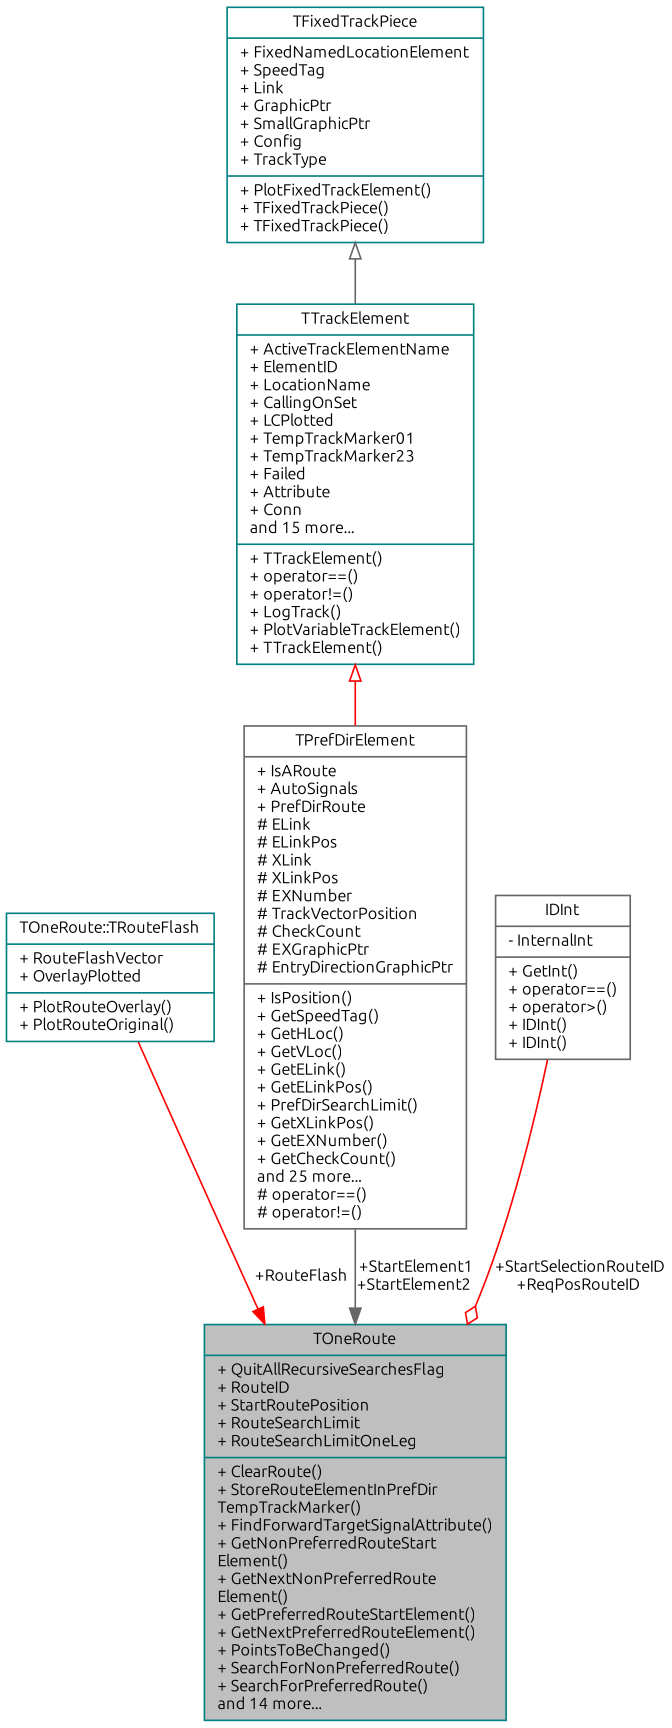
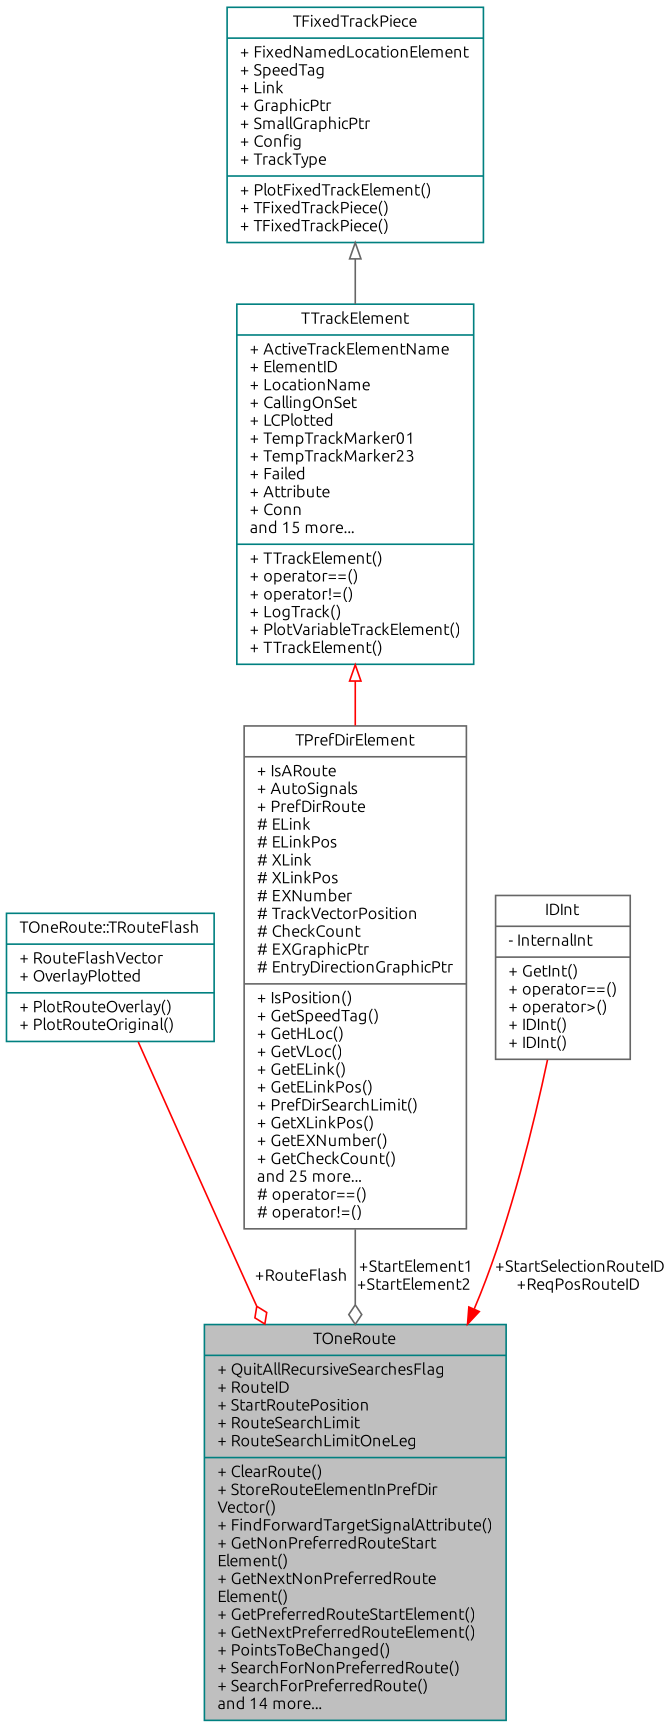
edge "TOneRoute::TRouteFlash" -> "TOneRoute": arrowhead normal -> odiamond
edge "IDInt" -> "TOneRoute": arrowhead odiamond -> normal
edge "TPrefDirElement" -> "TOneRoute": arrowhead normal -> odiamond
node "TOneRoute": text "TempTrackMarker()" -> "Vector()"
